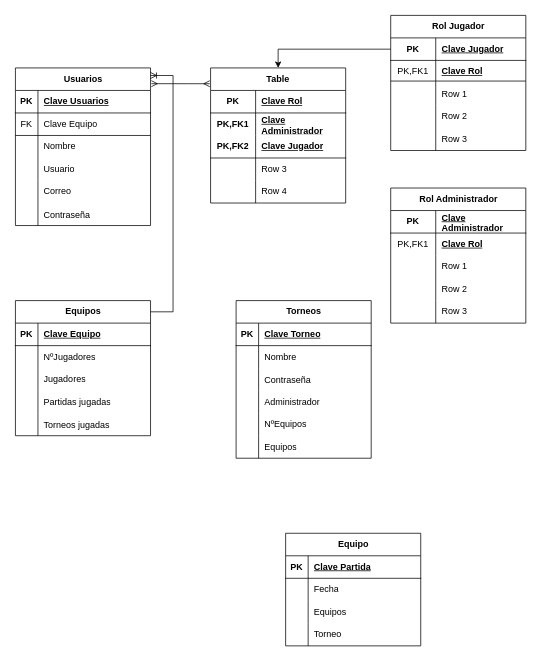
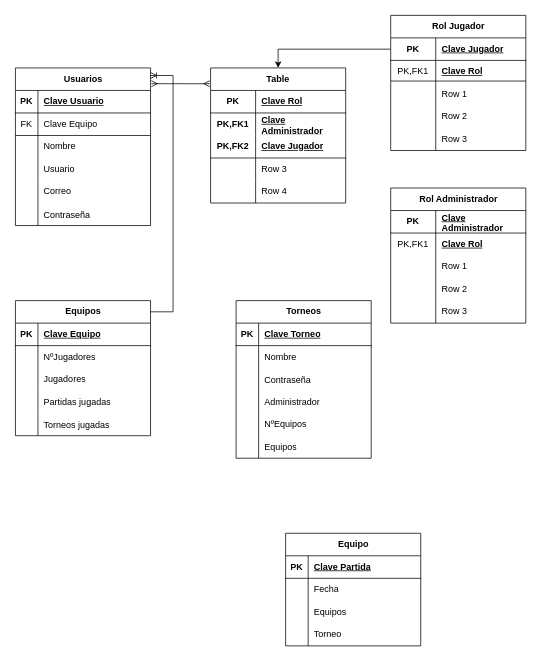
node "Clave Usuarios": label "Clave Usuarios" -> "Clave Usuario"
